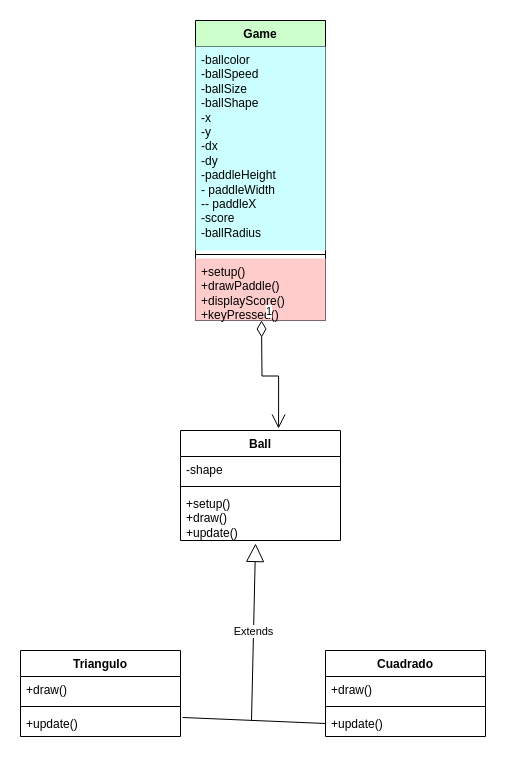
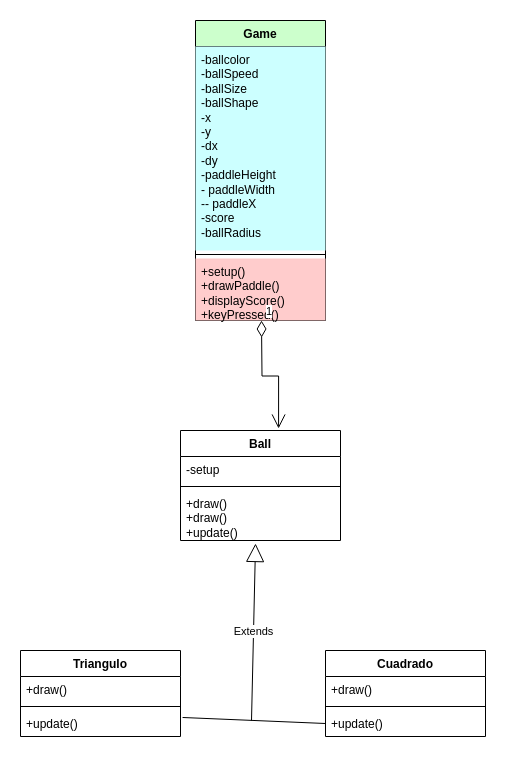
node "-shape": label "-shape" -> "-setup"
node "+setup() +draw() +update()": label "+setup() +draw() +update()" -> "+draw() +draw() +update()"
